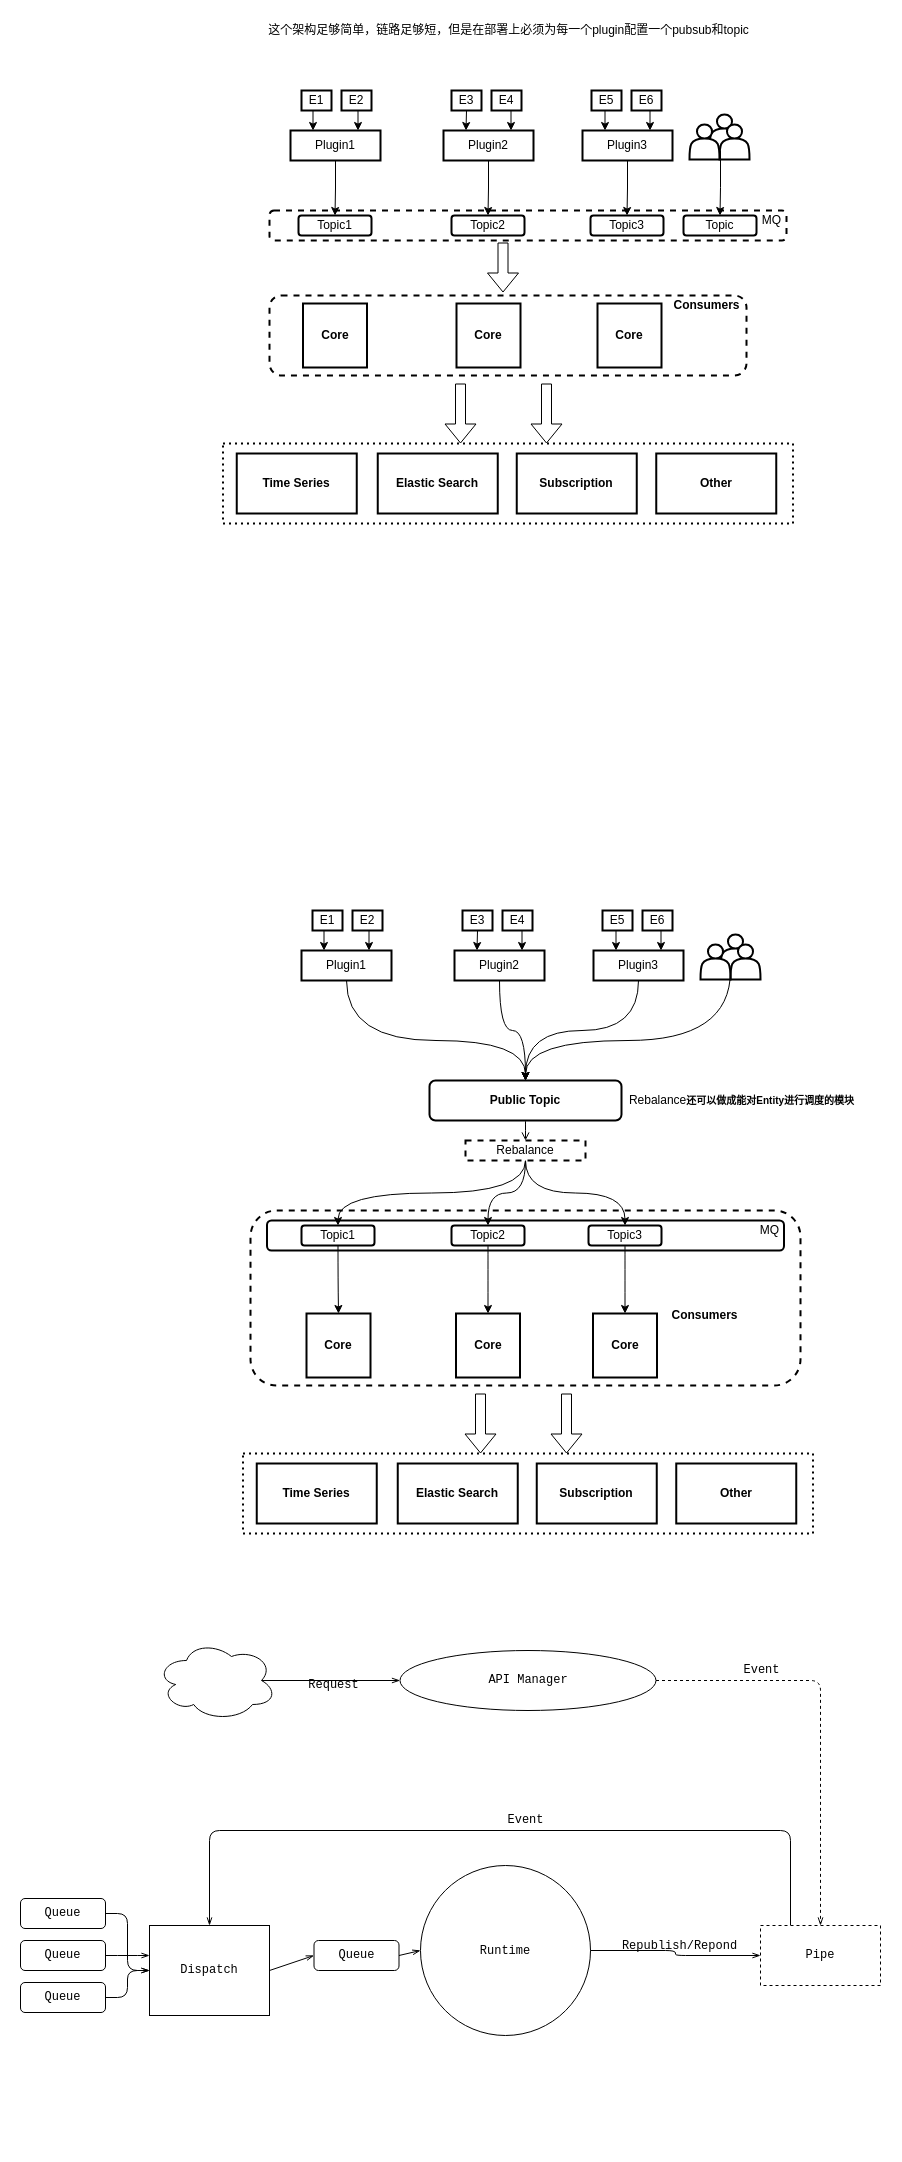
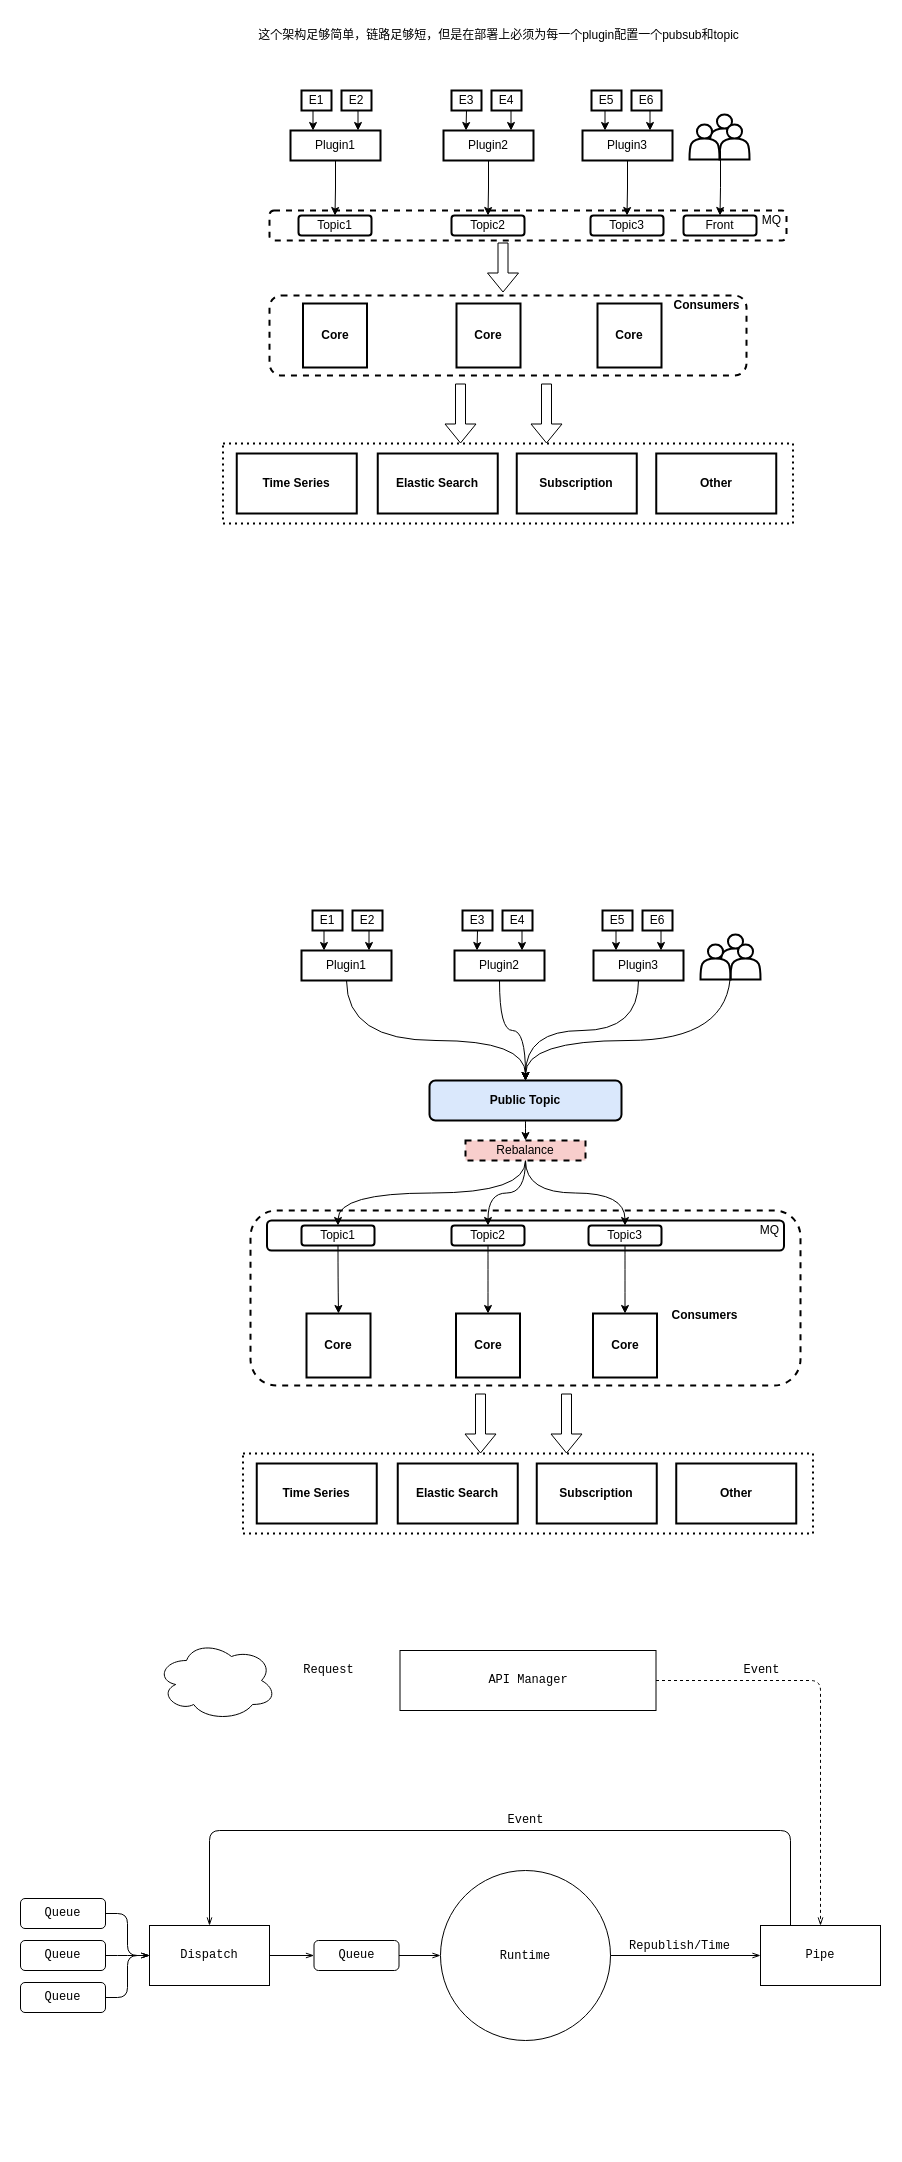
node "这个架构足够简单，链路足够短，但是在部署上必须为每一个plugin配置一个pubsub和topic": moved (508, 31) -> (498, 36)
node "Topic": label "Topic" -> "Front"
node "Public Topic": fillcolor #ffffff -> #dae8fc
node "Rebalance还可以做成能对Entity进行调度的模块": removed
edge "Public Topic" -> "Rebalance": arrowhead open -> classic
node "Rebalance": fillcolor #ffffff -> #f8cecc
edge "keel" -> "API Manager": removed
node "API Manager": shape ellipse -> rectangle
node "Request": moved (334, 1686) -> (329, 1671)
node "Republish/Repond": label "Republish/Repond" -> "Republish/Time"
node "Runtime": moved (506, 1951) -> (526, 1956)
node "Pipe": style dashed -> solid
node "Dispatch": size 120x90 -> 120x60
